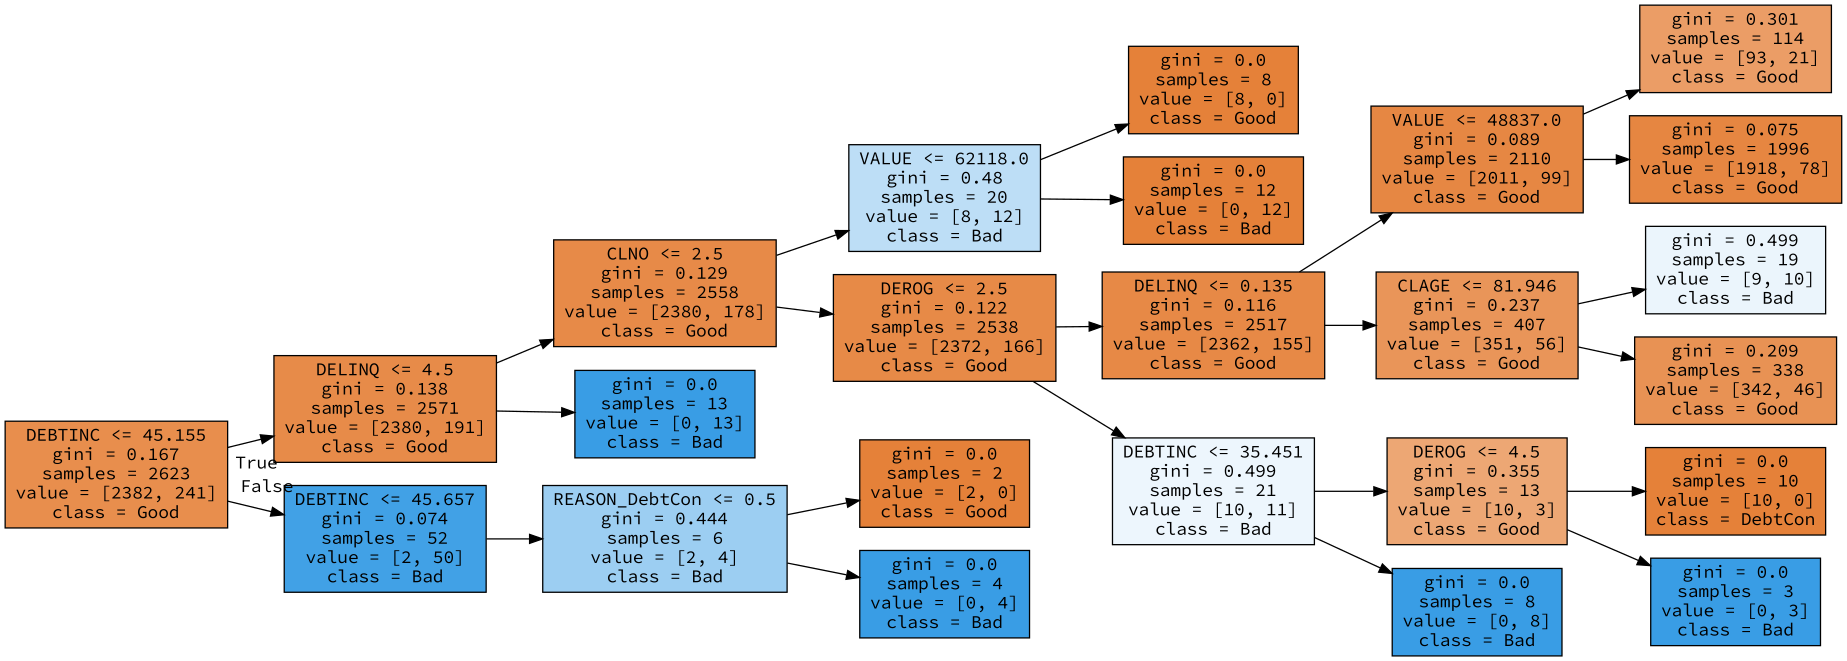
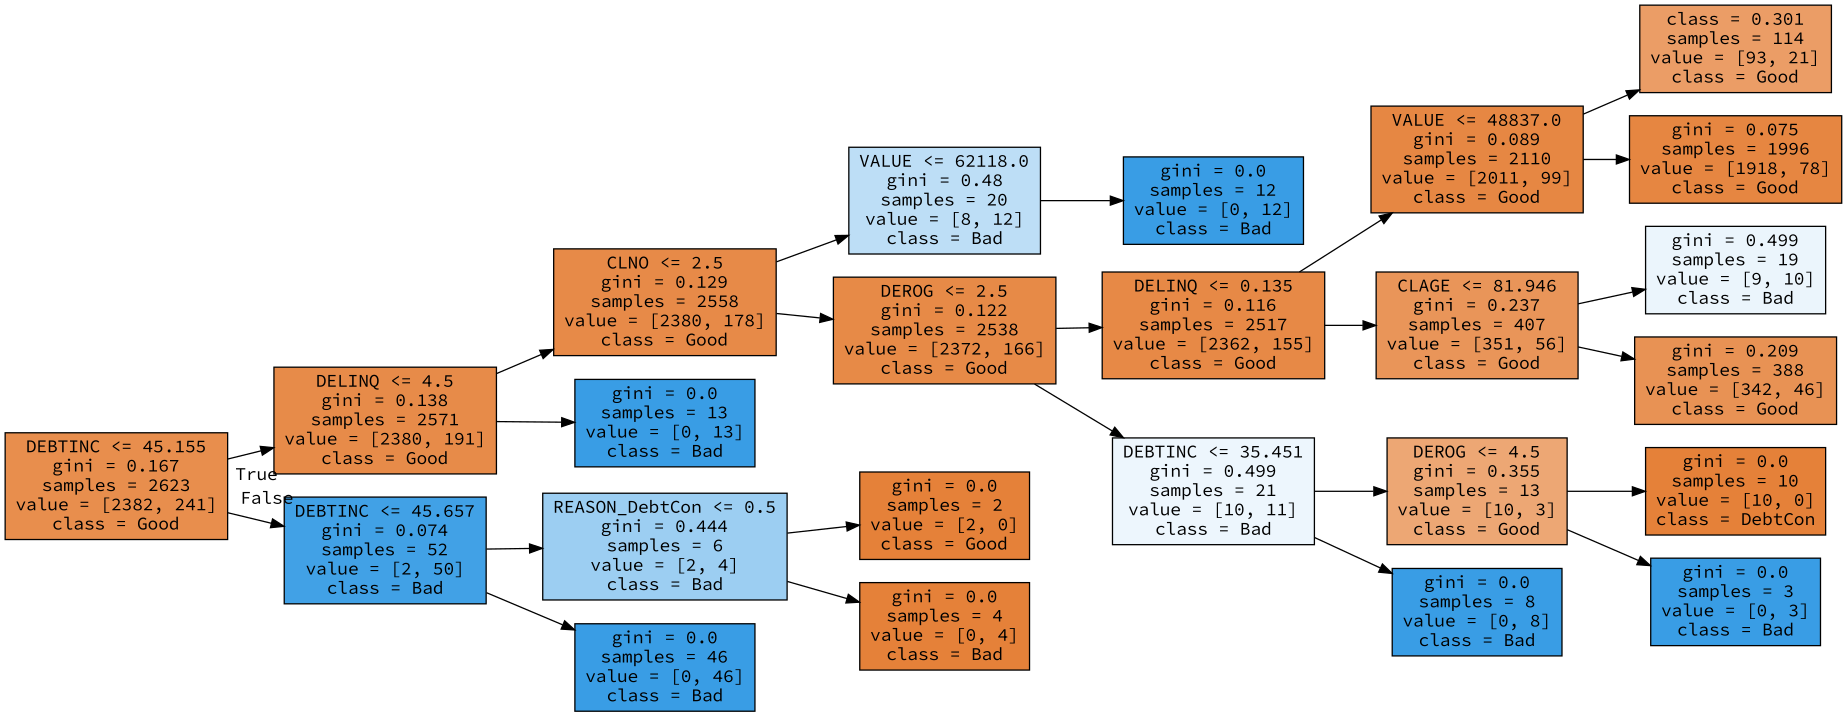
node "gini = 0.301 samples = 114 value = [93, 21] class = Good": label "gini = 0.301 samples = 114 value = [93, 21] class = Good" -> "class = 0.301 samples = 114 value = [93, 21] class = Good"
node "gini = 0.0 samples = 8 value = [8, 0] class = Good": removed
node "gini = 0.0 samples = 12 value = [0, 12] class = Bad": fillcolor #e58139 -> #399de5
node "gini = 0.209 samples = 338 value = [342, 46] class = Good": label "gini = 0.209 samples = 338 value = [342, 46] class = Good" -> "gini = 0.209 samples = 388 value = [342, 46] class = Good"
node "gini = 0.0 samples = 4 value = [0, 4] class = Bad": fillcolor #399de5 -> #e58139
node "gini = 0.0 samples = 46 value = [0, 46] class = Bad": added
